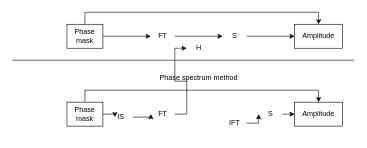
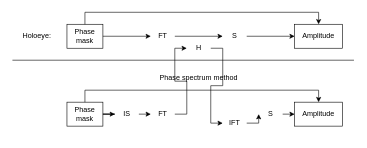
node "Holoeye:": added
edge "H" -> "IFT": added
node "IS": moved (121, 117) -> (127, 114)
